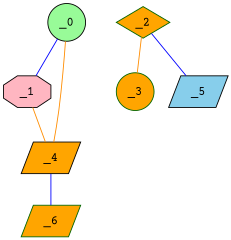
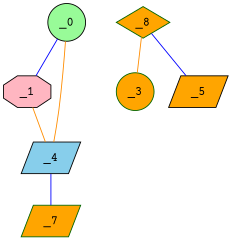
node "_2": label "_2" -> "_8"
node "_5": fillcolor skyblue -> orange
node "_4": fillcolor orange -> skyblue
node "_6": label "_6" -> "_7"
